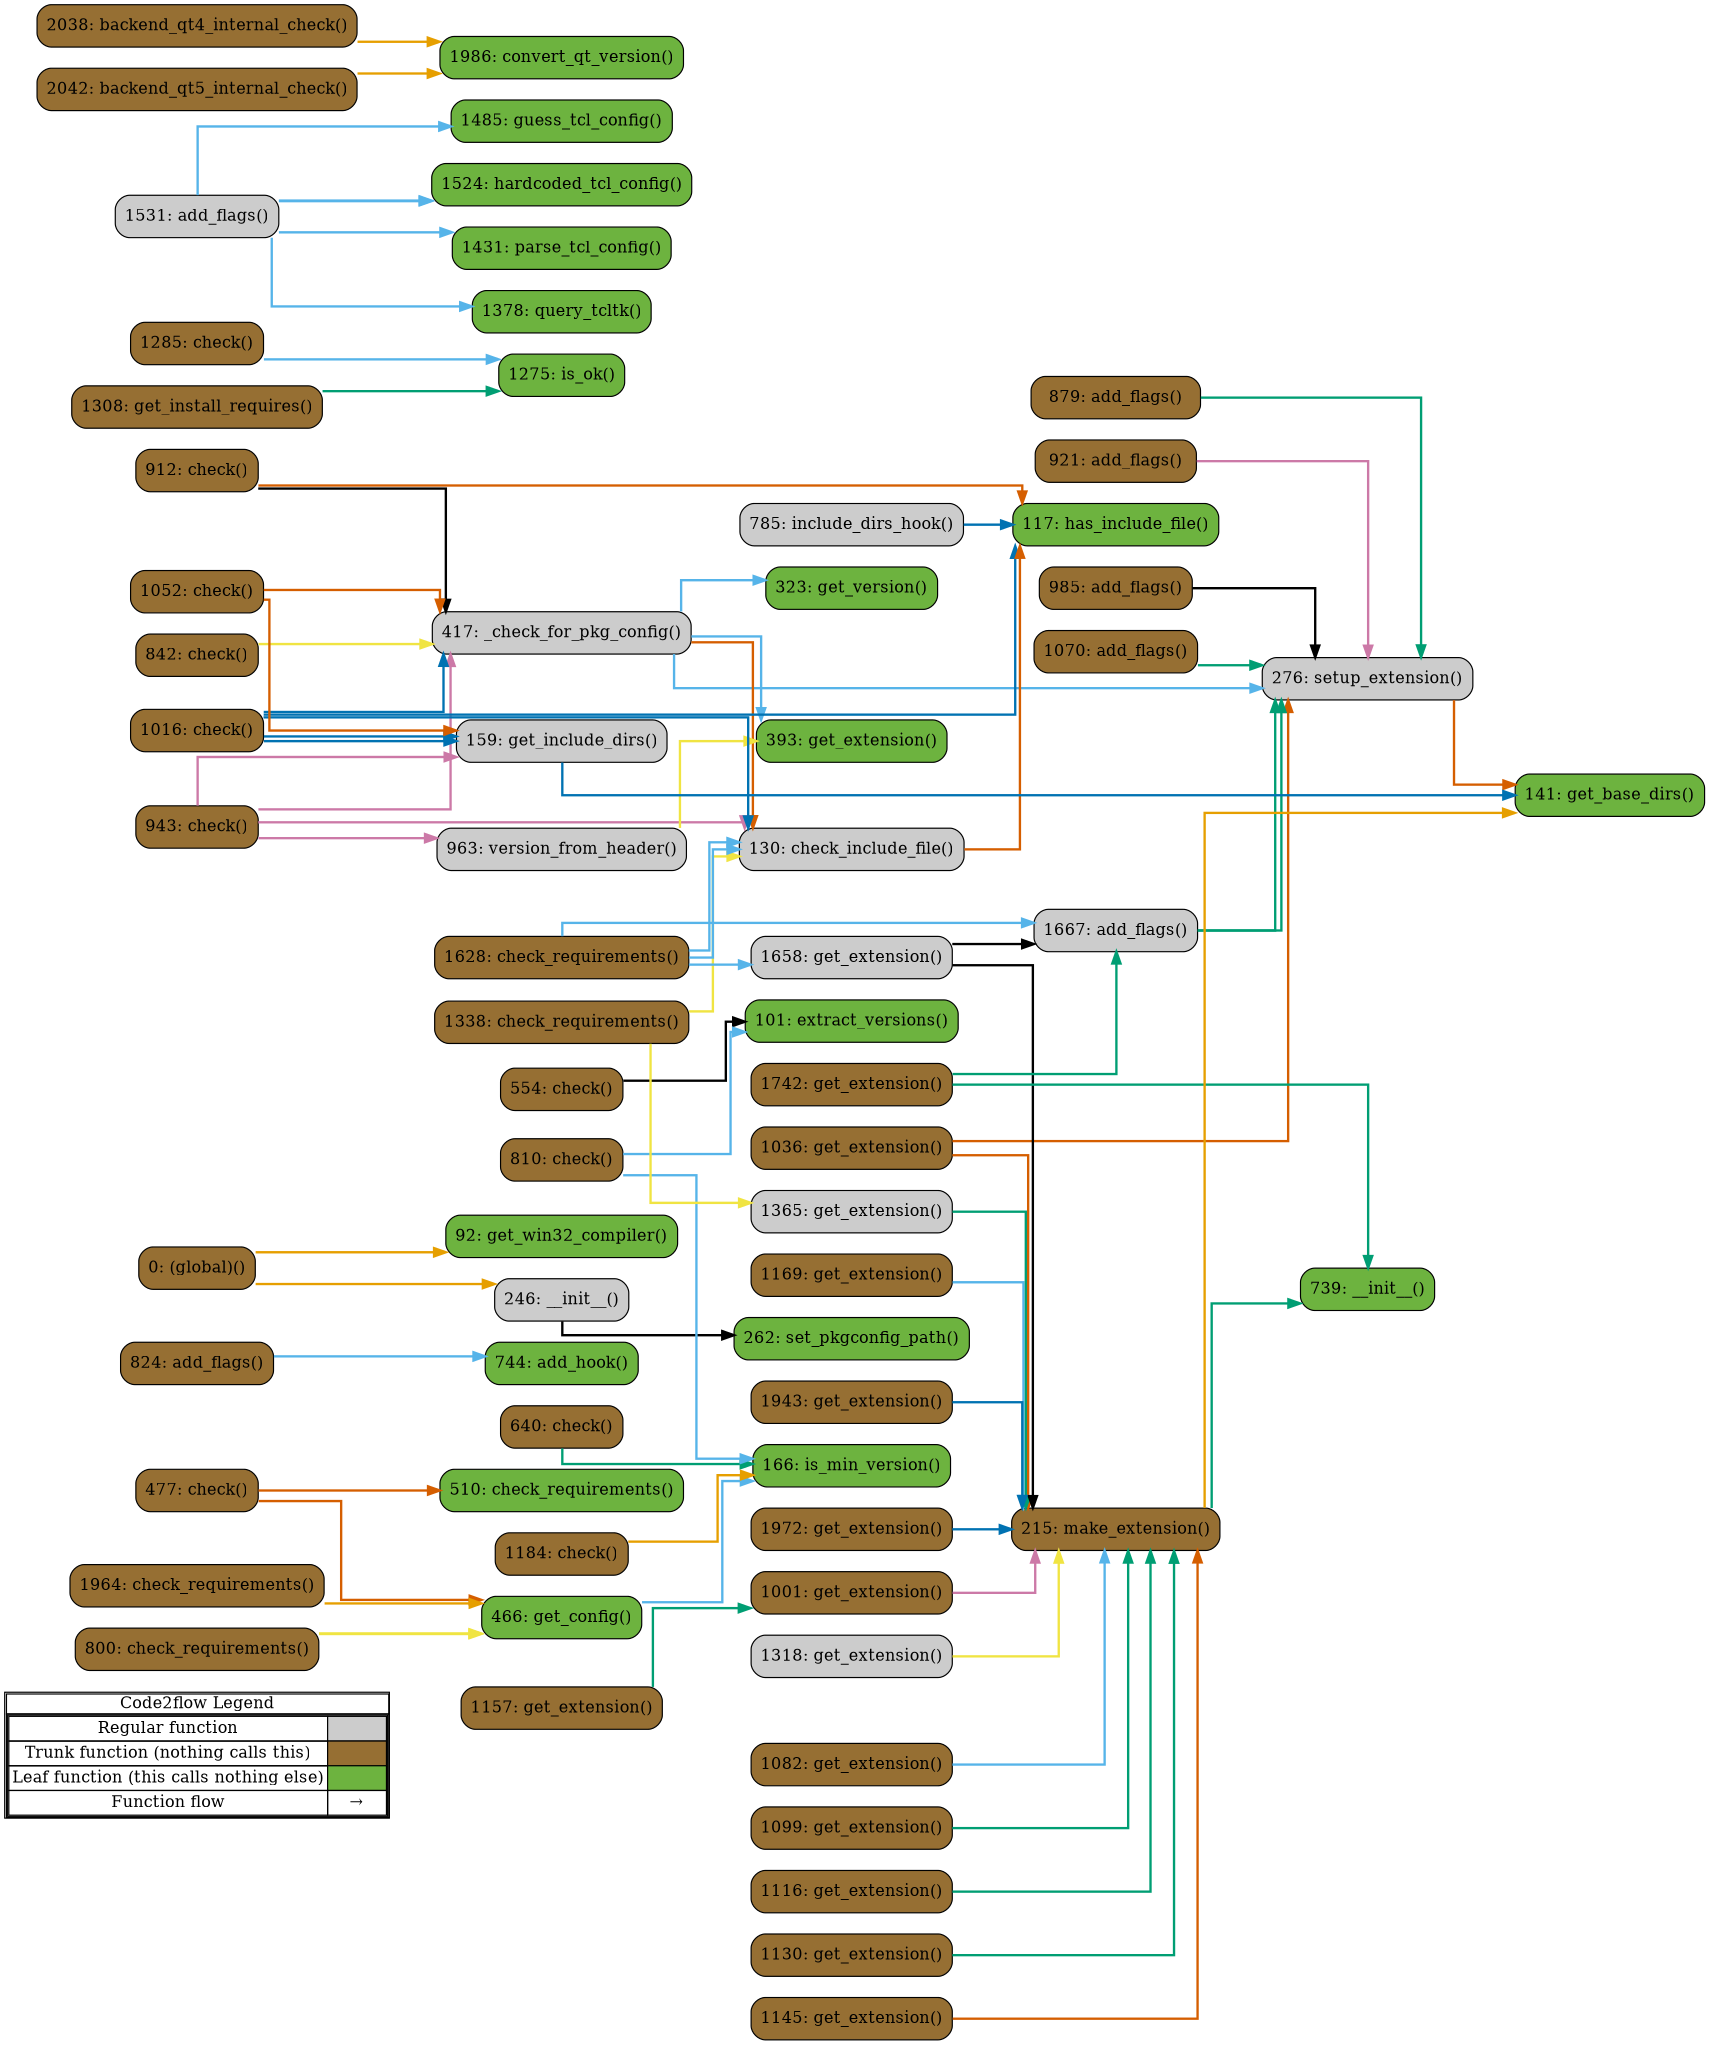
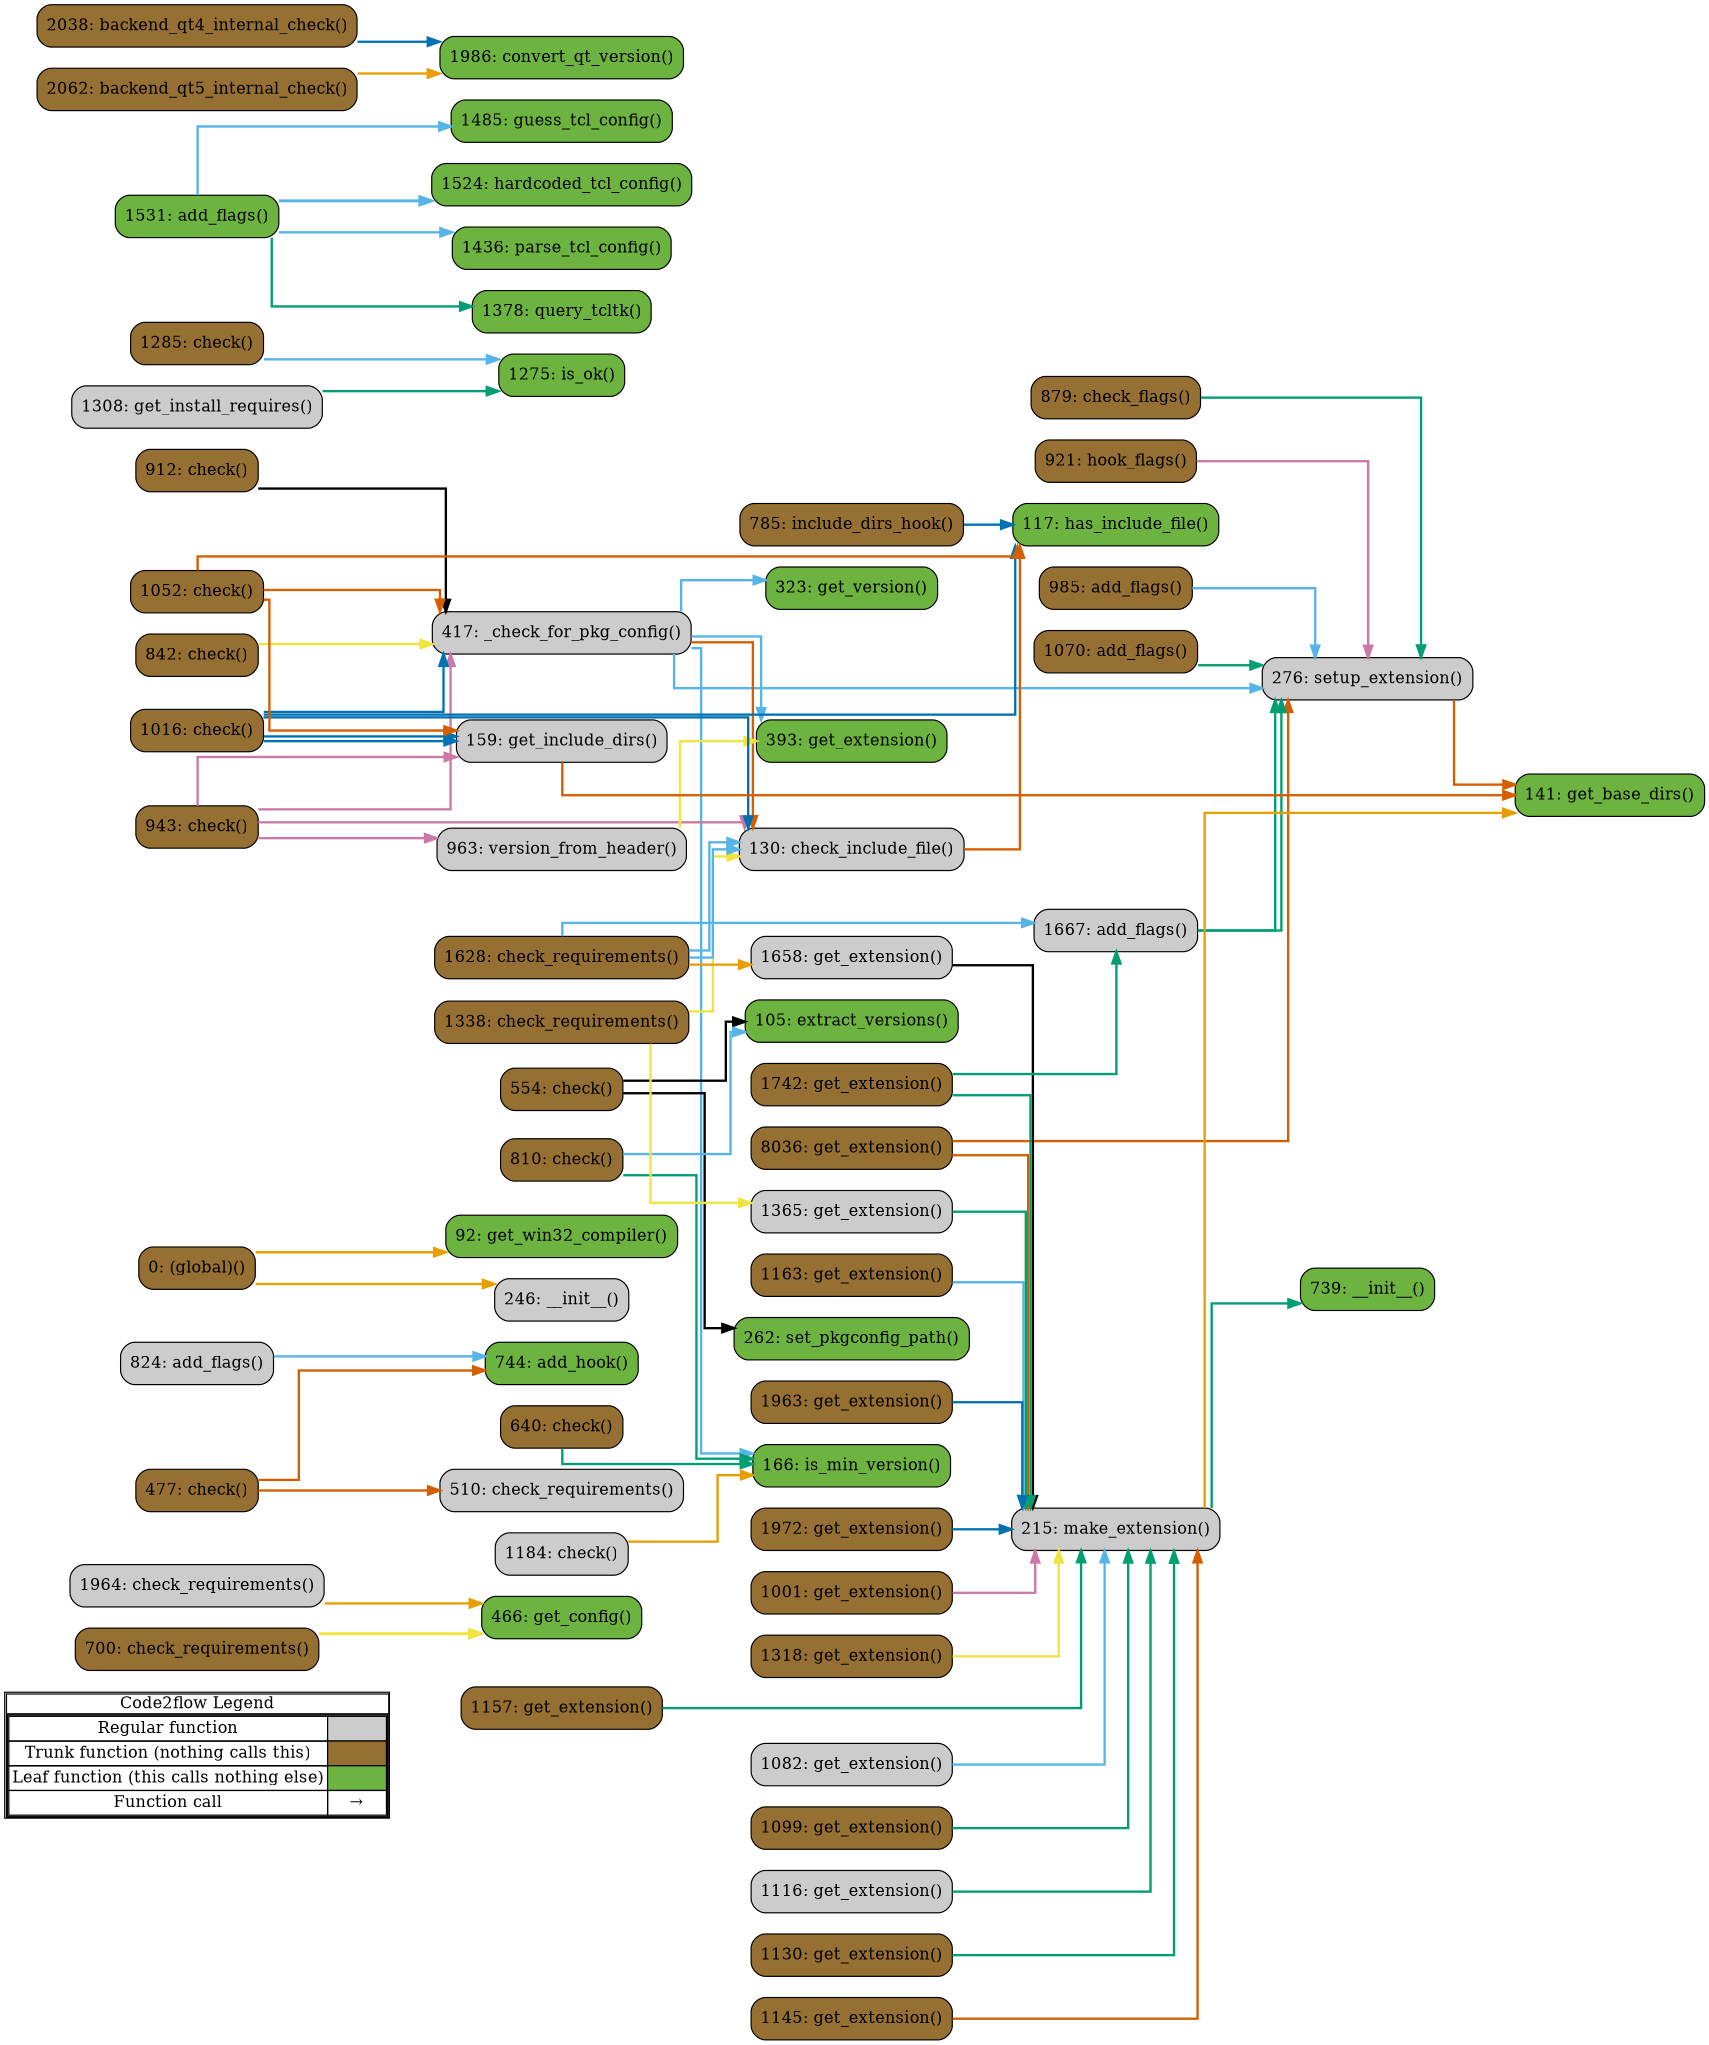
edge "2038: backend_qt4_internal_check()" -> "1986: convert_qt_version()": color #e69f00 -> #0072b2
node "2042: backend_qt5_internal_check()": label "2042: backend_qt5_internal_check()" -> "2062: backend_qt5_internal_check()"
node "1531: add_flags()": fillcolor #cccccc -> #6db33f
node "1431: parse_tcl_config()": label "1431: parse_tcl_config()" -> "1436: parse_tcl_config()"
edge "1531: add_flags()" -> "1378: query_tcltk()": color #56b4e9 -> #009e73
node "879: add_flags()": label "879: add_flags()" -> "879: check_flags()"
node "1308: get_install_requires()": fillcolor #966f33 -> #cccccc
node "921: add_flags()": label "921: add_flags()" -> "921: hook_flags()"
edge "912: check()" -> "117: has_include_file()": now "1052: check()" -> "117: has_include_file()"
node "785: include_dirs_hook()": fillcolor #cccccc -> #966f33
edge "985: add_flags()" -> "276: setup_extension()": color #000000 -> #56b4e9
edge "159: get_include_dirs()" -> "141: get_base_dirs()": color #0072b2 -> #d55e00
edge "1658: get_extension()" -> "1667: add_flags()": removed
edge "1628: check_requirements()" -> "1658: get_extension()": color #56b4e9 -> #e69f00
node "101: extract_versions()": label "101: extract_versions()" -> "105: extract_versions()"
edge "1742: get_extension()" -> "739: __init__()": now "1742: get_extension()" -> "215: make_extension()"
node "1036: get_extension()": label "1036: get_extension()" -> "8036: get_extension()"
node "1169: get_extension()": label "1169: get_extension()" -> "1163: get_extension()"
edge "810: check()" -> "166: is_min_version()": color #56b4e9 -> #009e73
edge "246: __init__()" -> "262: set_pkgconfig_path()": now "554: check()" -> "262: set_pkgconfig_path()"
node "824: add_flags()": fillcolor #966f33 -> #cccccc
node "1943: get_extension()": label "1943: get_extension()" -> "1963: get_extension()"
node "510: check_requirements()": fillcolor #6db33f -> #cccccc
node "215: make_extension()": fillcolor #966f33 -> #cccccc
node "1184: check()": fillcolor #966f33 -> #cccccc
edge "477: check()" -> "466: get_config()": now "477: check()" -> "744: add_hook()"
edge "466: get_config()" -> "166: is_min_version()": now "417: _check_for_pkg_config()" -> "166: is_min_version()"
node "1964: check_requirements()": fillcolor #966f33 -> #cccccc
edge "1157: get_extension()" -> "1001: get_extension()": now "1157: get_extension()" -> "215: make_extension()"
node "800: check_requirements()": label "800: check_requirements()" -> "700: check_requirements()"
node "1318: get_extension()": fillcolor #cccccc -> #966f33
node "1082: get_extension()": fillcolor #966f33 -> #cccccc
node "Code2flow Legend": text "Function flow" -> "Function call"
node "1116: get_extension()": fillcolor #966f33 -> #cccccc
